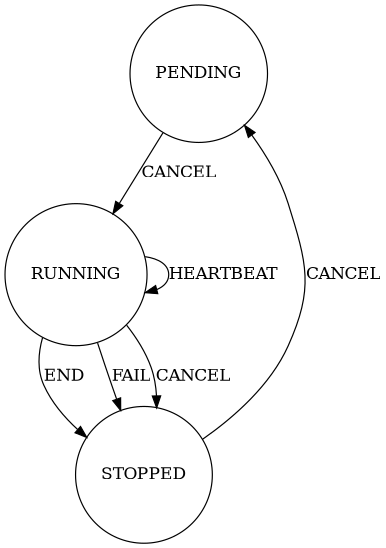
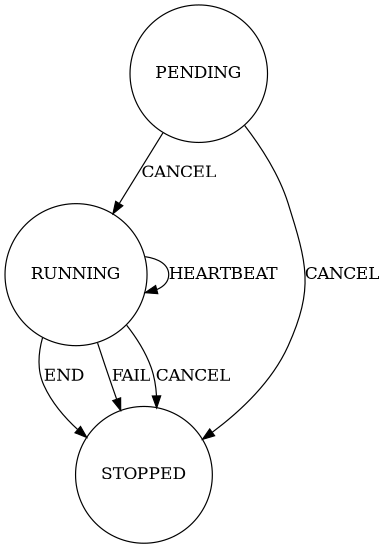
edge "STOPPED" -> "PENDING": reversed
